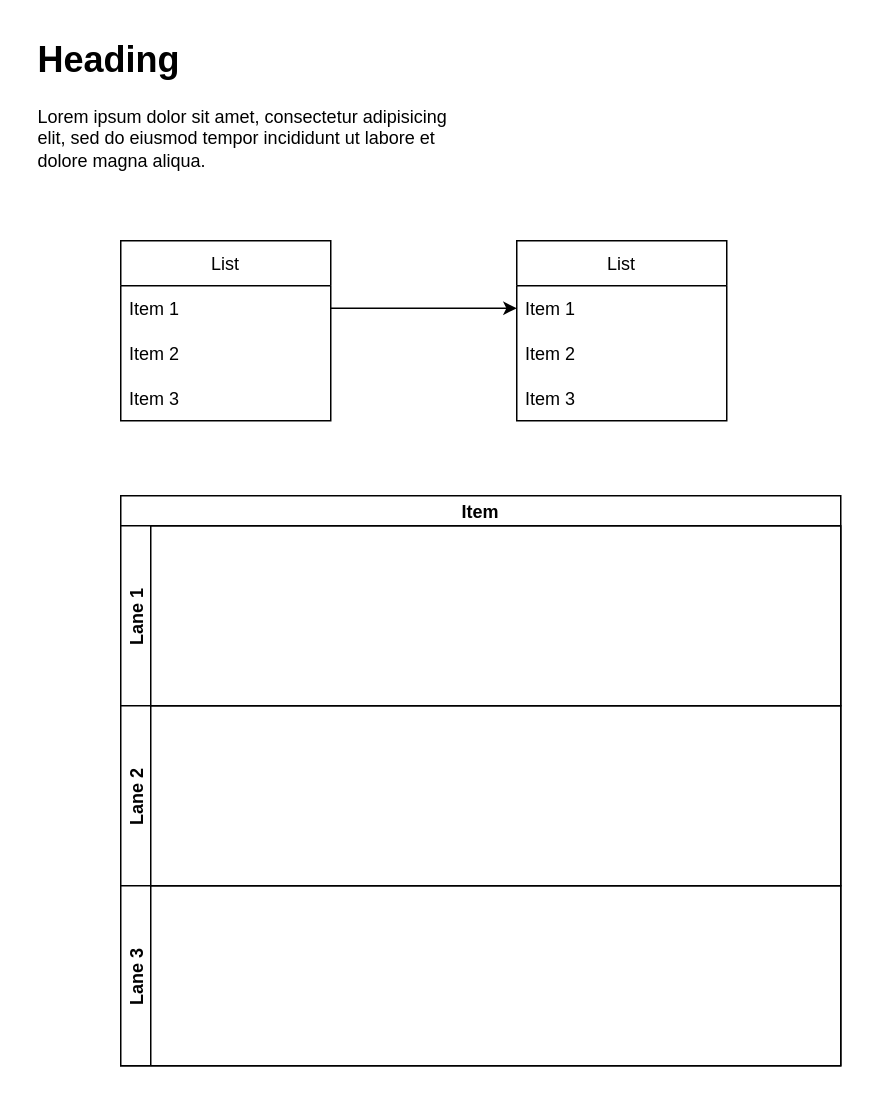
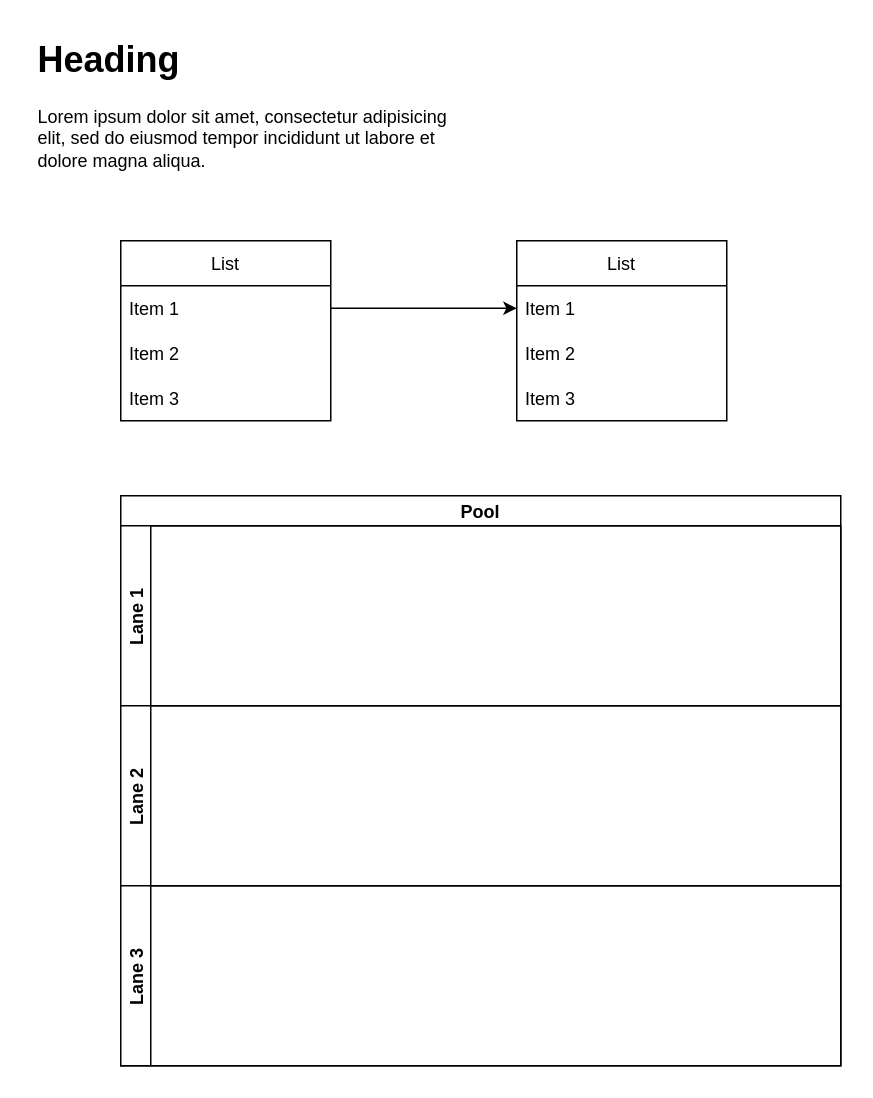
node "Item": label "Item" -> "Pool"
